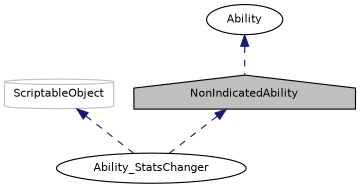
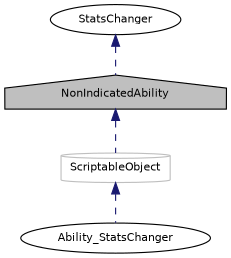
node "Ability": label "Ability" -> "StatsChanger"
edge "Ability_StatsChanger" -> "NonIndicatedAbility": now "ScriptableObject" -> "NonIndicatedAbility"
